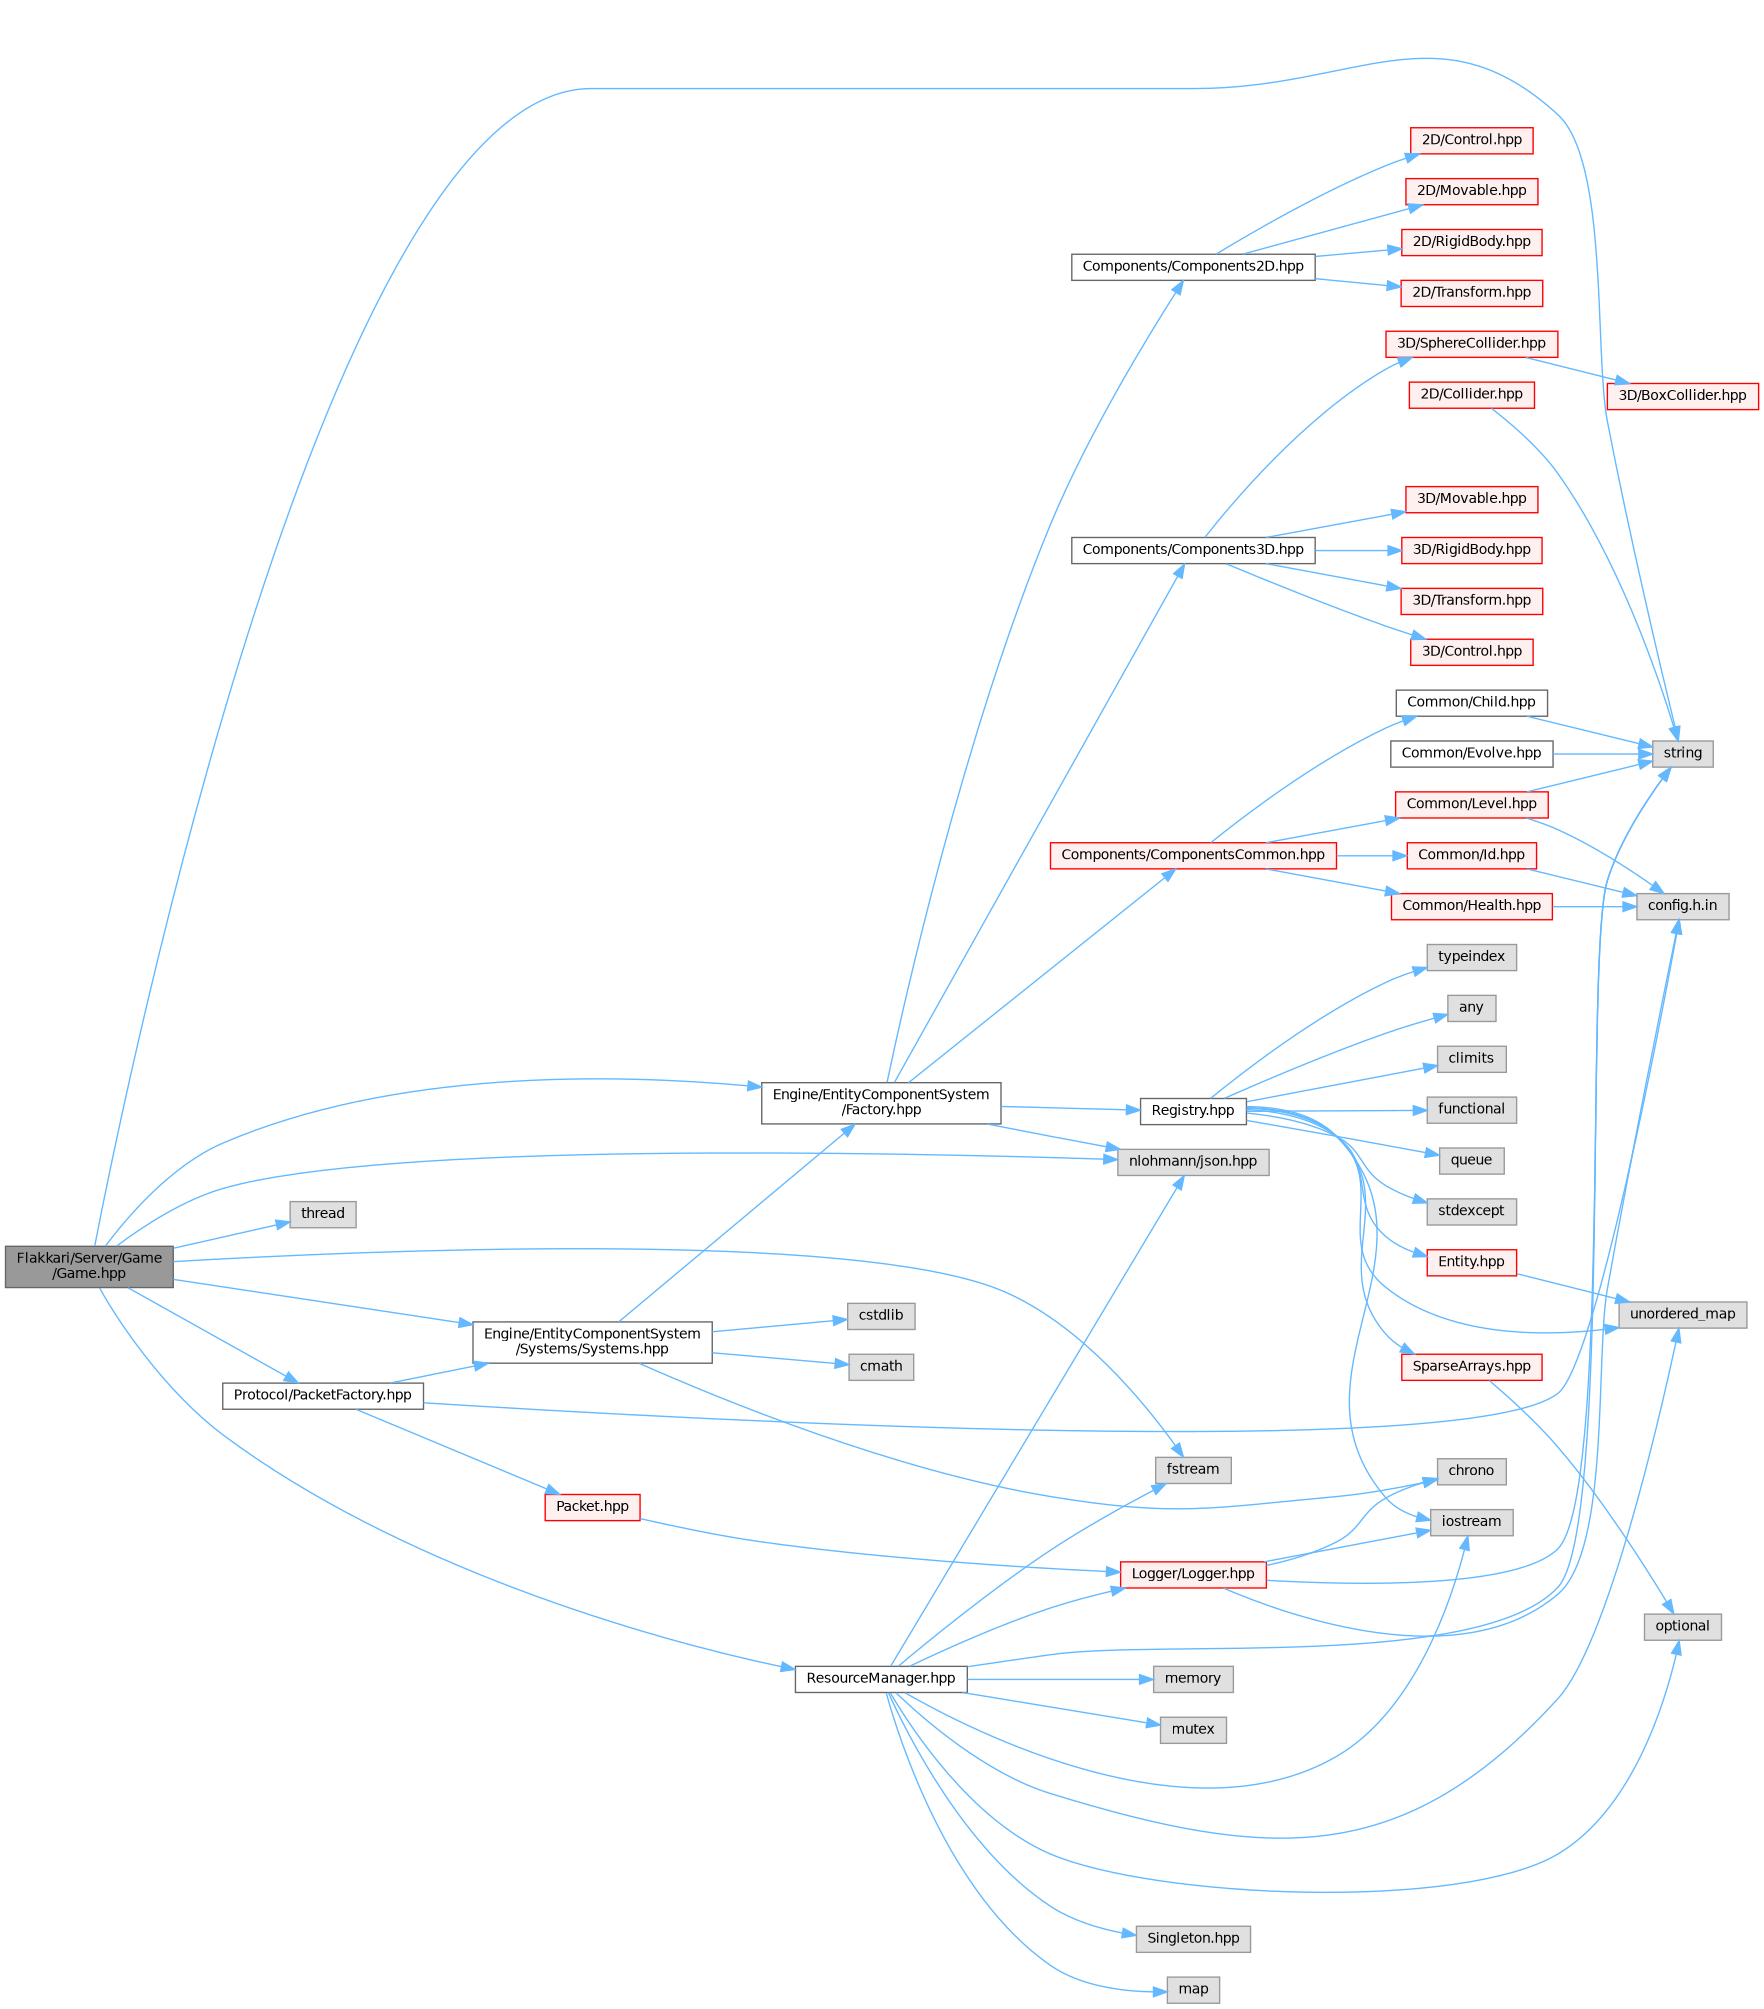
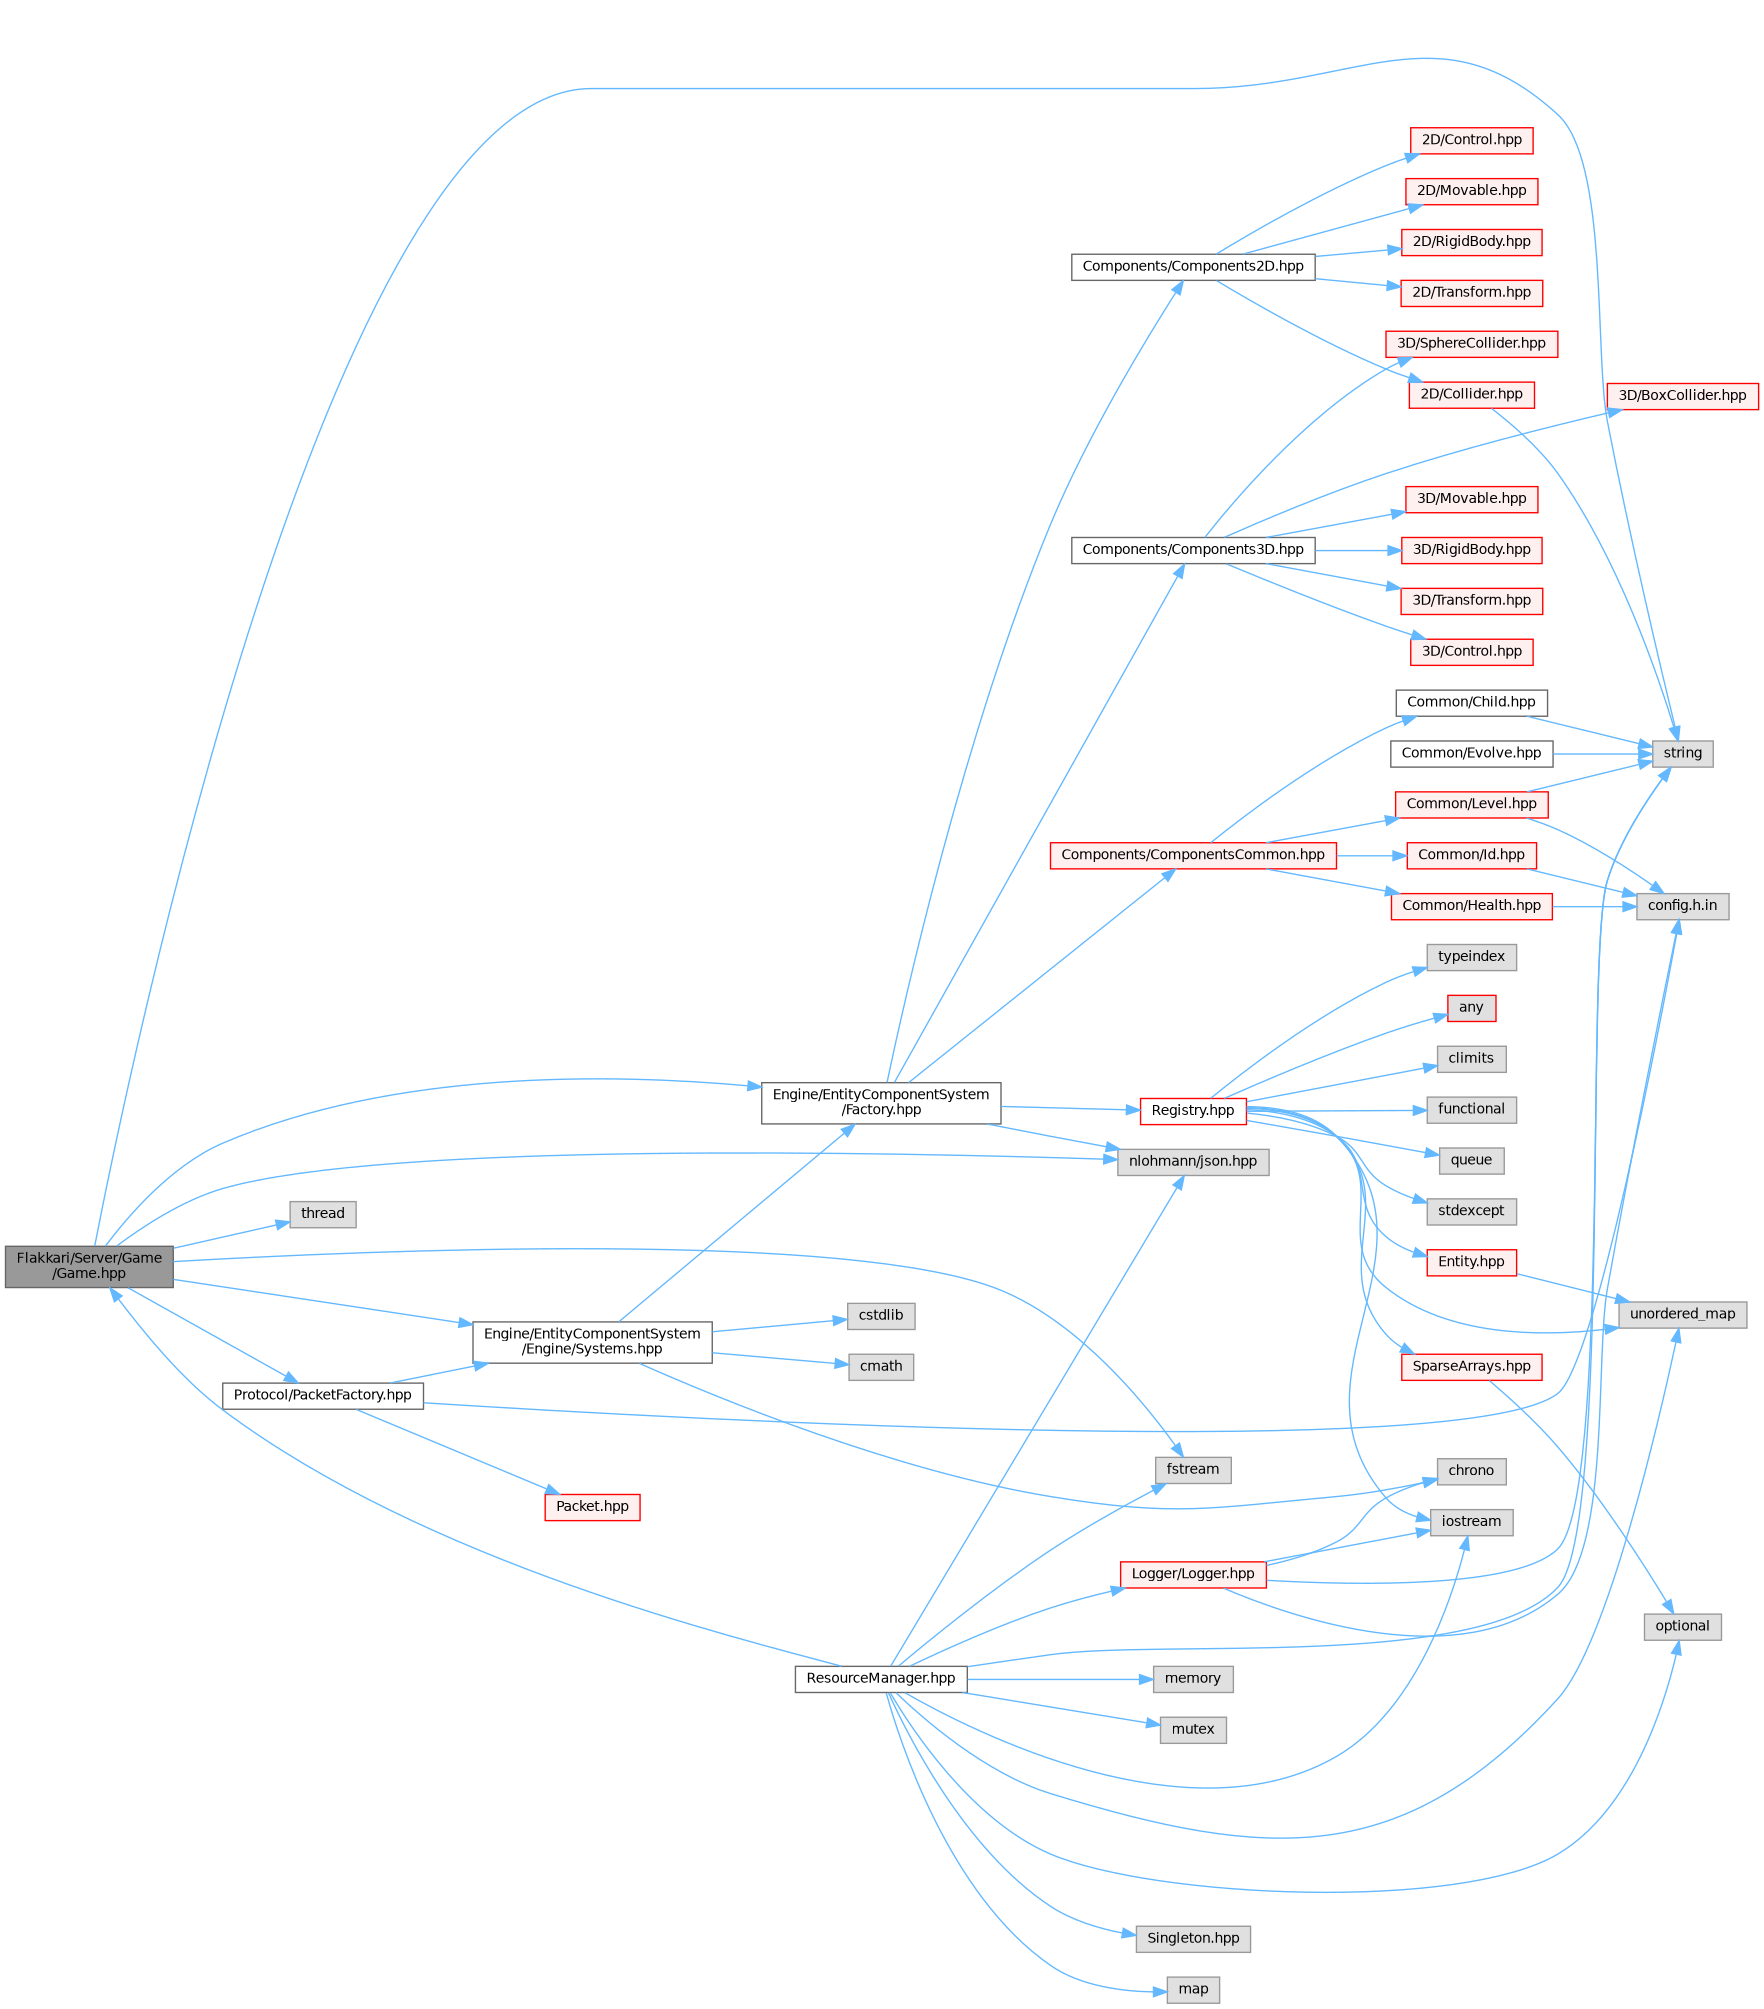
edge "Components/Components2D.hpp" -> "2D/Collider.hpp": added
edge "3D/SphereCollider.hpp" -> "3D/BoxCollider.hpp": now "Components/Components3D.hpp" -> "3D/BoxCollider.hpp"
node "any": color grey60 -> red
node "Registry.hpp": color grey40 -> red
node "Engine/EntityComponentSystem /Systems/Systems.hpp": label "Engine/EntityComponentSystem /Systems/Systems.hpp" -> "Engine/EntityComponentSystem /Engine/Systems.hpp"
edge "Flakkari/Server/Game /Game.hpp" -> "ResourceManager.hpp": reversed
edge "Packet.hpp" -> "Logger/Logger.hpp": removed
